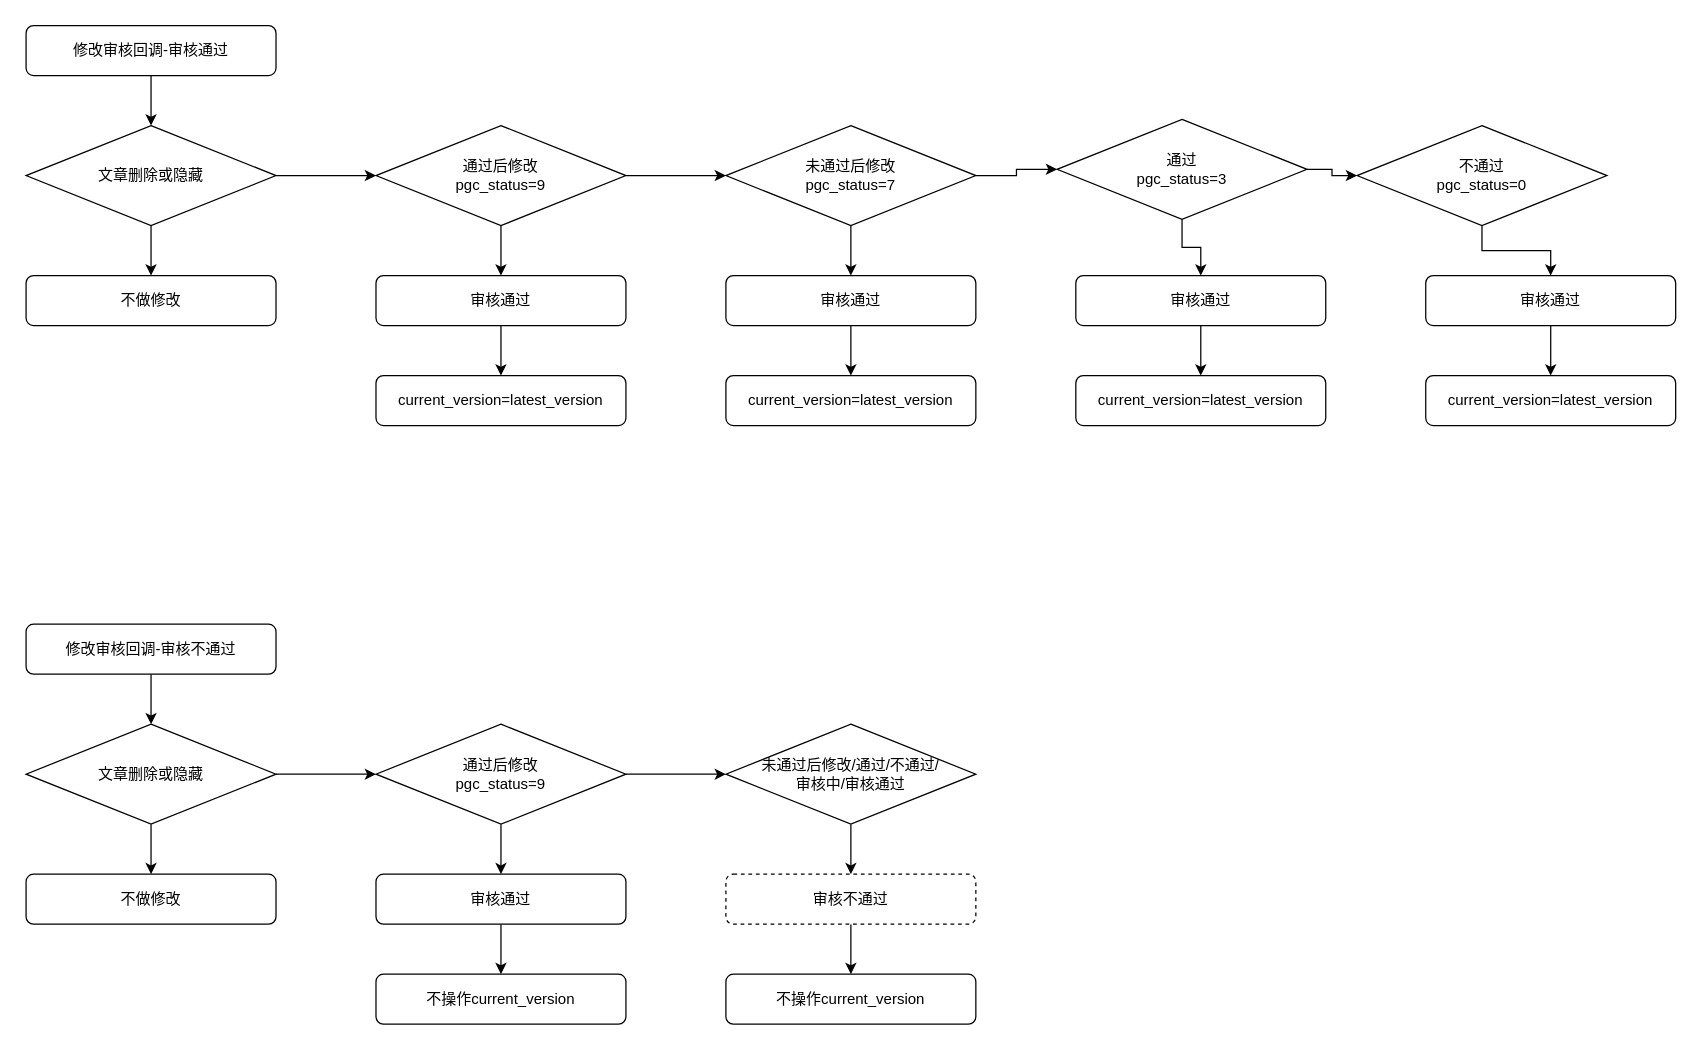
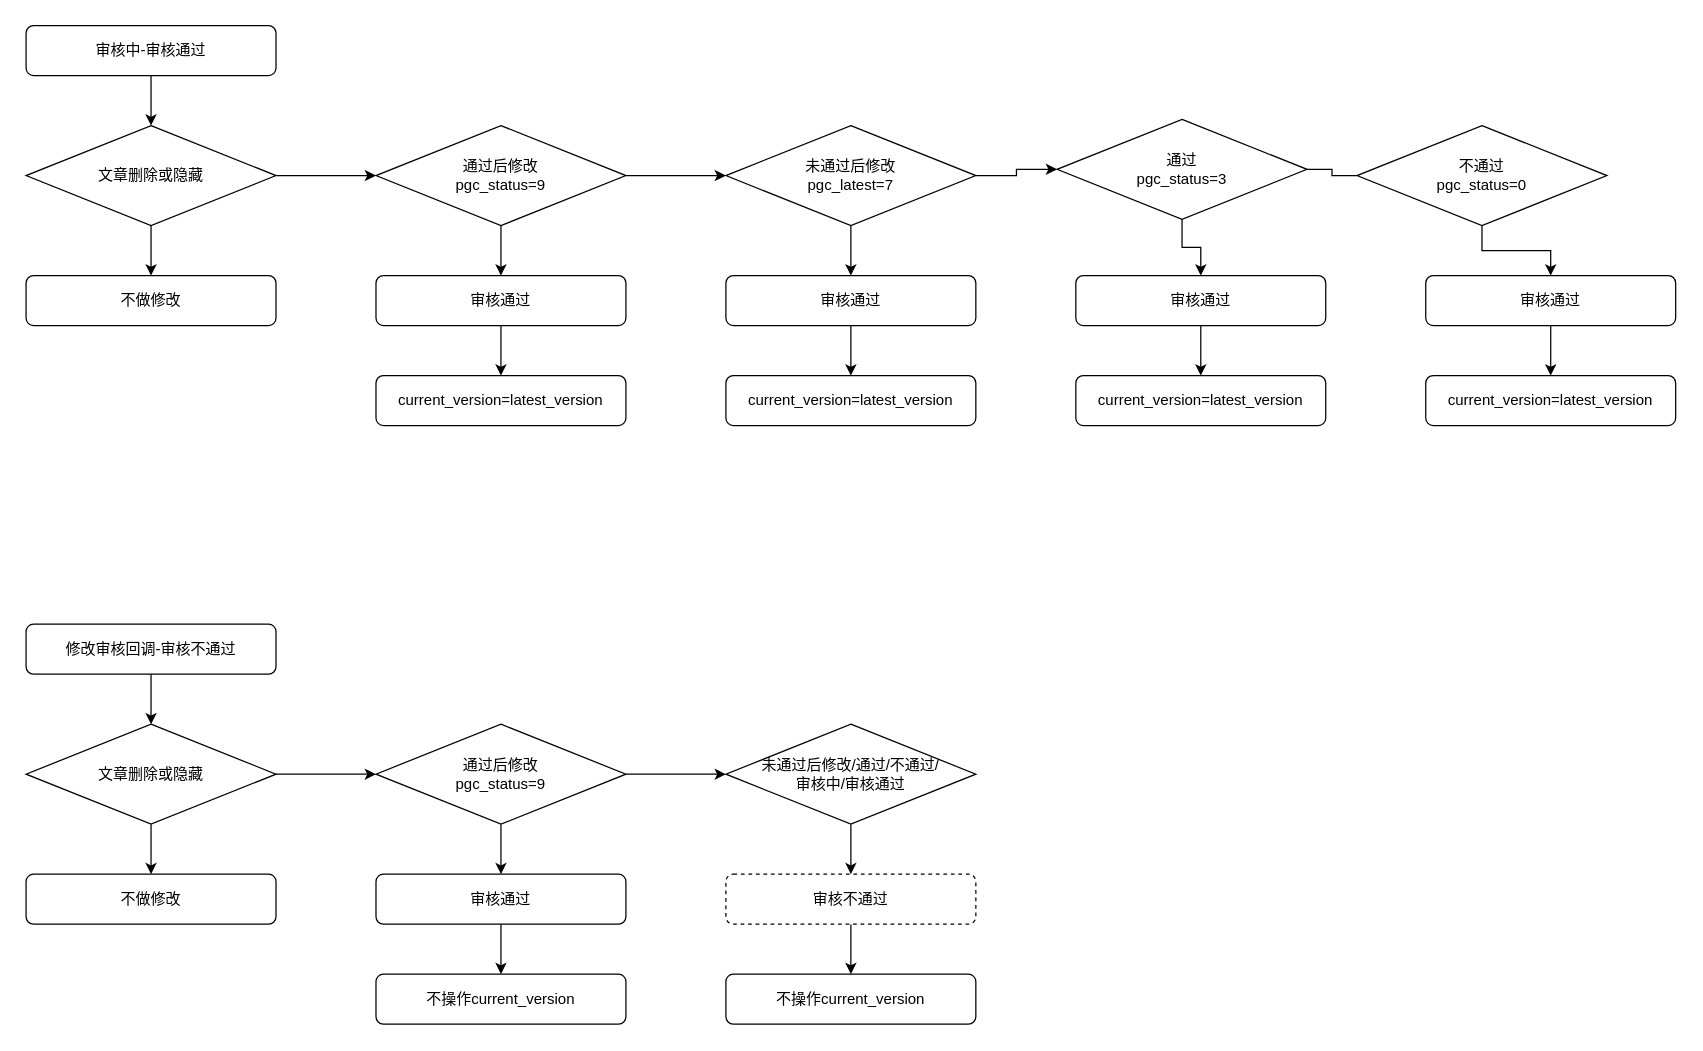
node "修改审核回调-审核通过": label "修改审核回调-审核通过" -> "审核中-审核通过"
node "未通过后修改 pgc_status=7": label "未通过后修改 pgc_status=7" -> "未通过后修改 pgc_latest=7"
edge "通过 pgc_status=3" -> "不通过 pgc_status=0": arrowhead classic -> none
